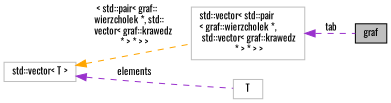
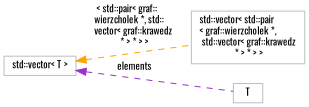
node "graf": removed
